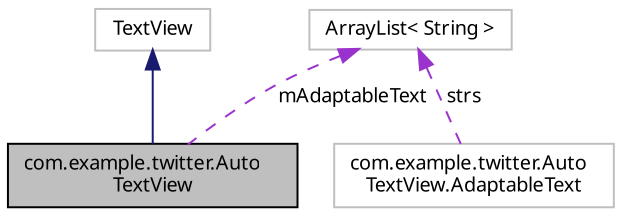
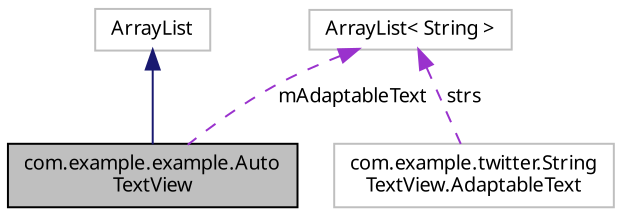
node "TextView": label "TextView" -> "ArrayList"
node "com.example.twitter.Auto TextView": label "com.example.twitter.Auto TextView" -> "com.example.example.Auto TextView"
node "com.example.twitter.Auto TextView.AdaptableText": label "com.example.twitter.Auto TextView.AdaptableText" -> "com.example.twitter.String TextView.AdaptableText"
